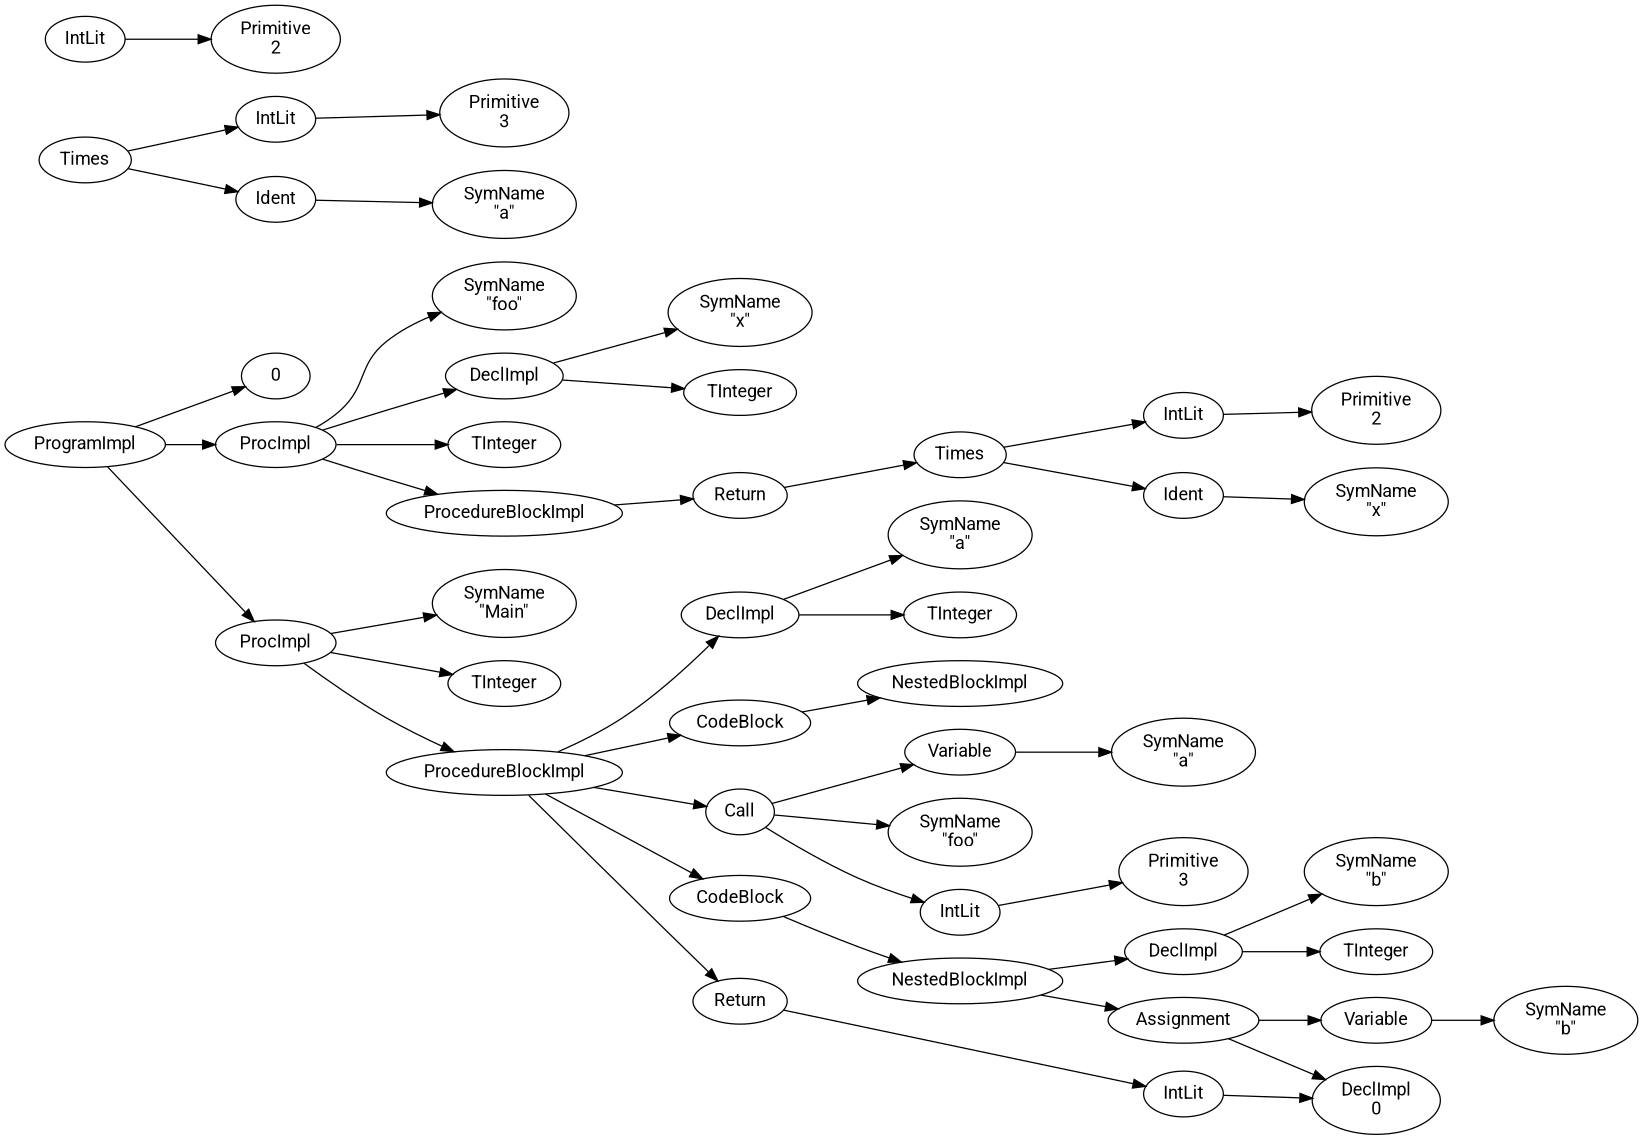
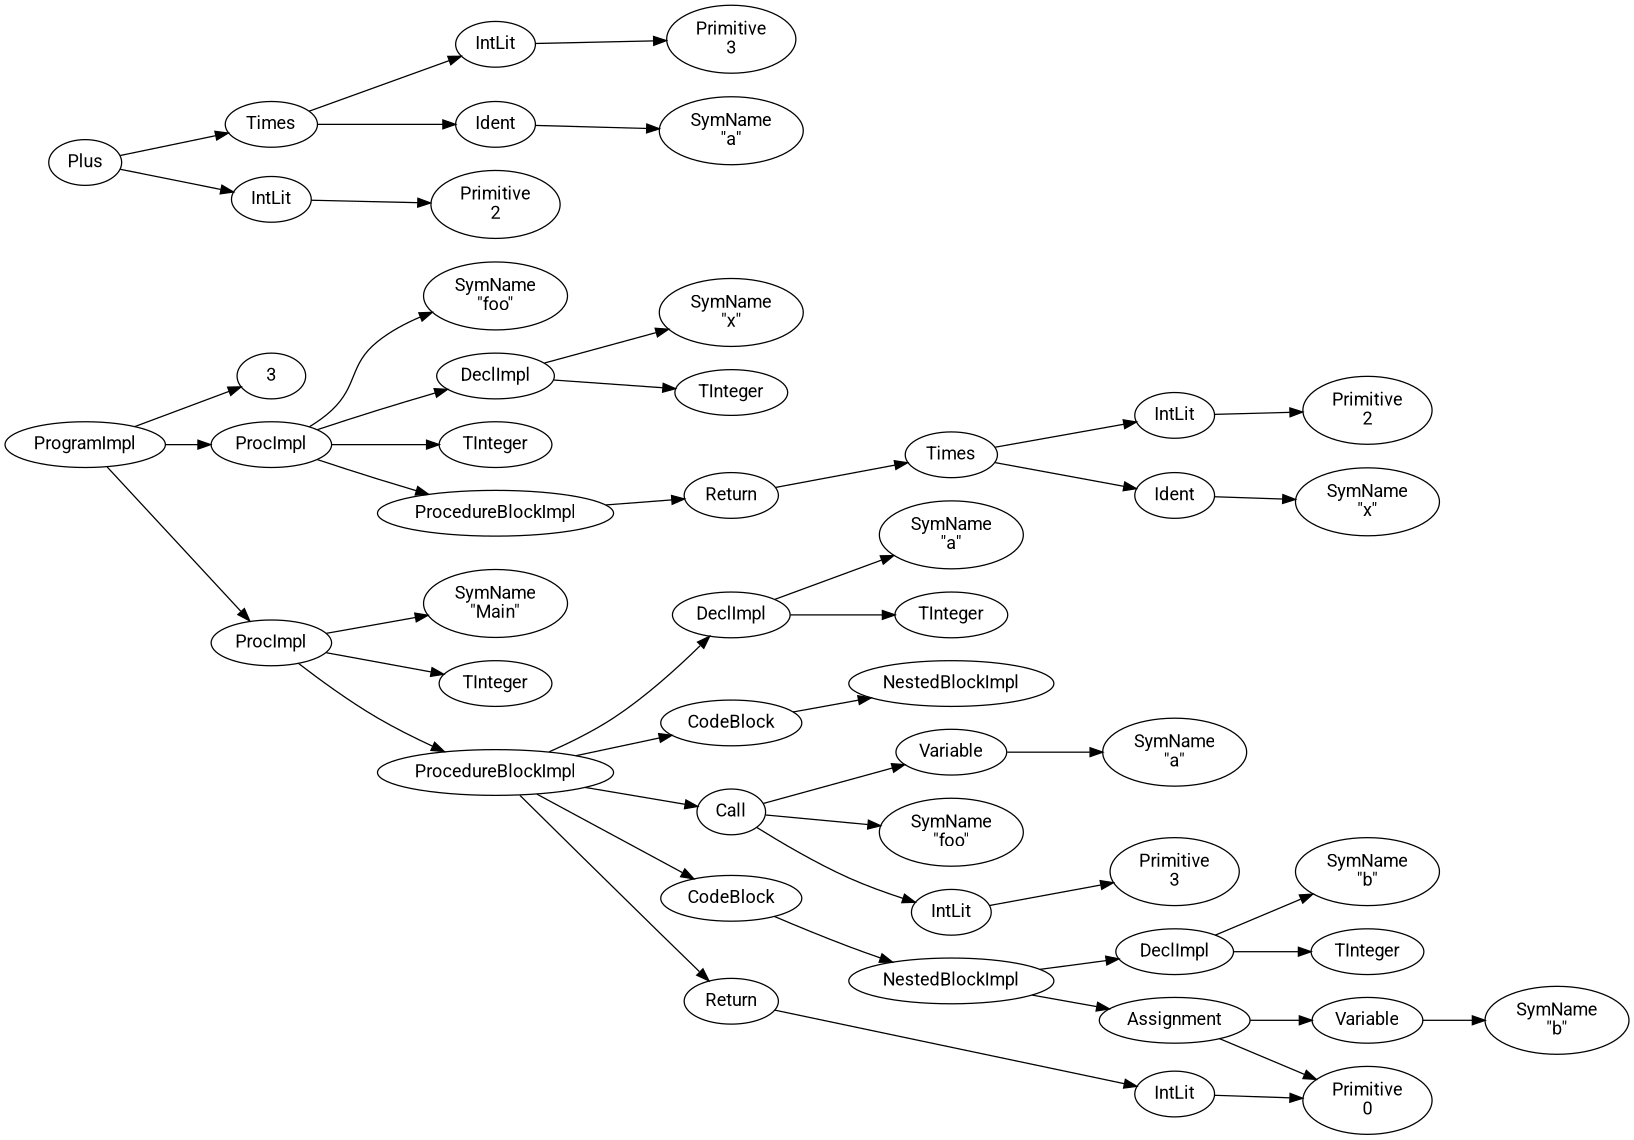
node "Plus": added
node "0": label "0" -> "3"
node "DeclImpl 0": label "DeclImpl 0" -> "Primitive 0"
